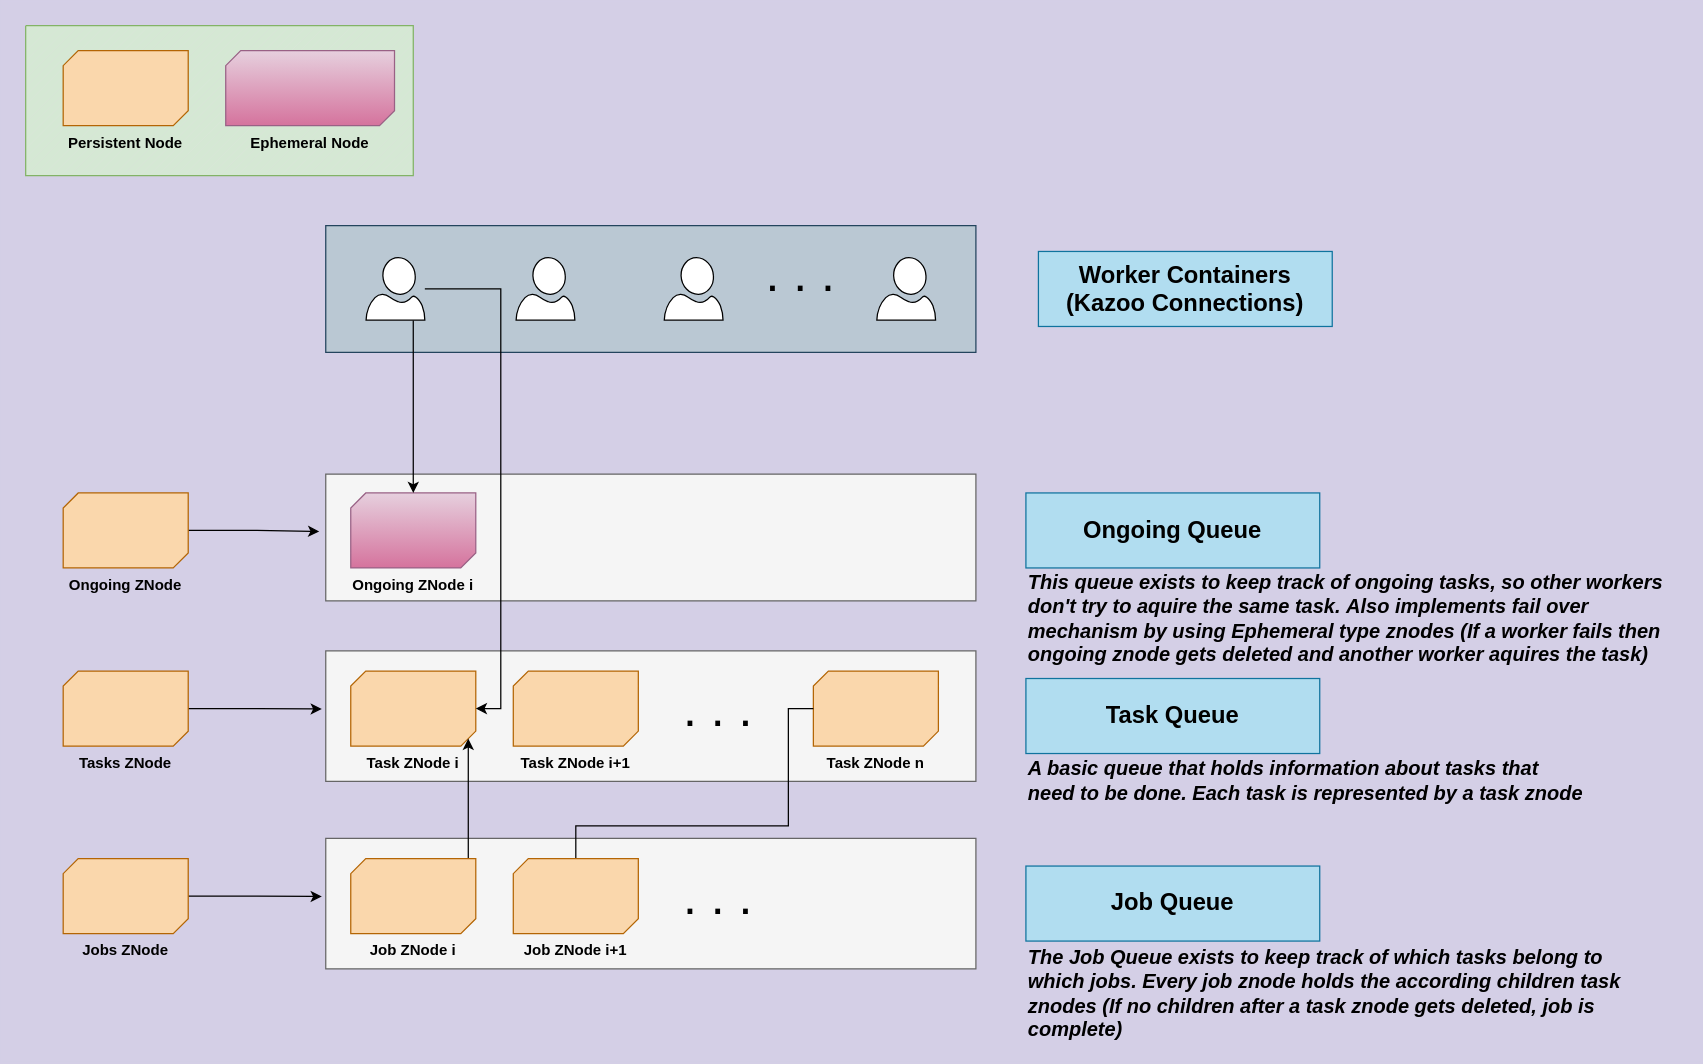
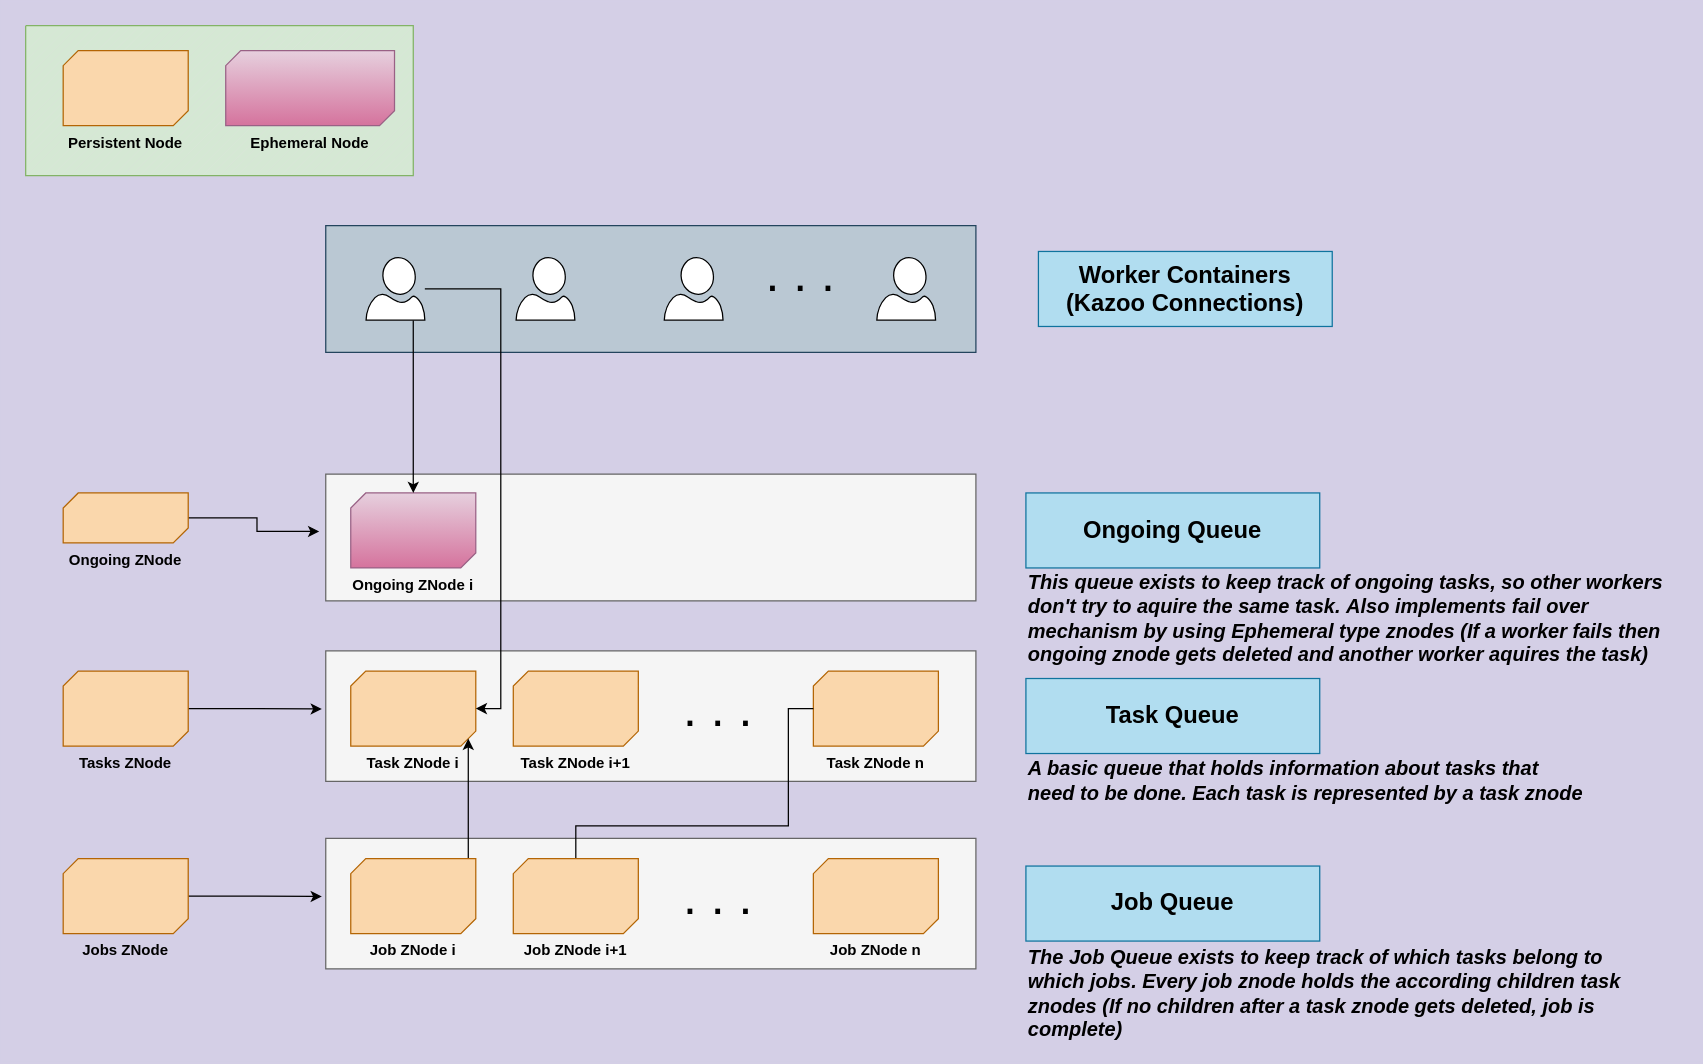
node "Ongoing ZNode": size 125x75 -> 125x50
node "Job ZNode n": added
